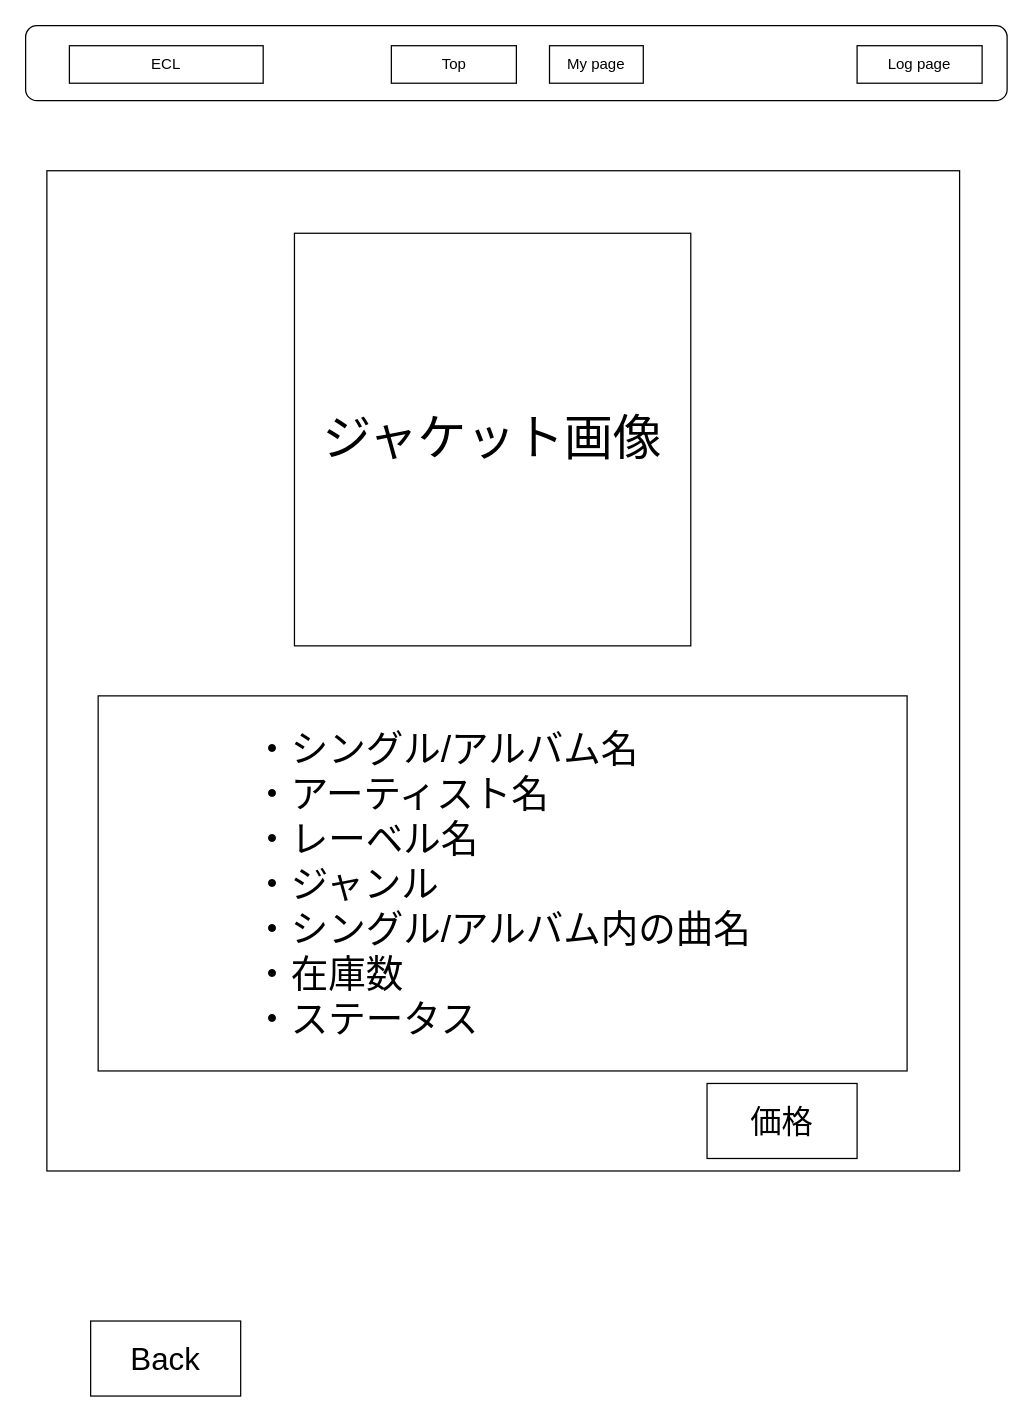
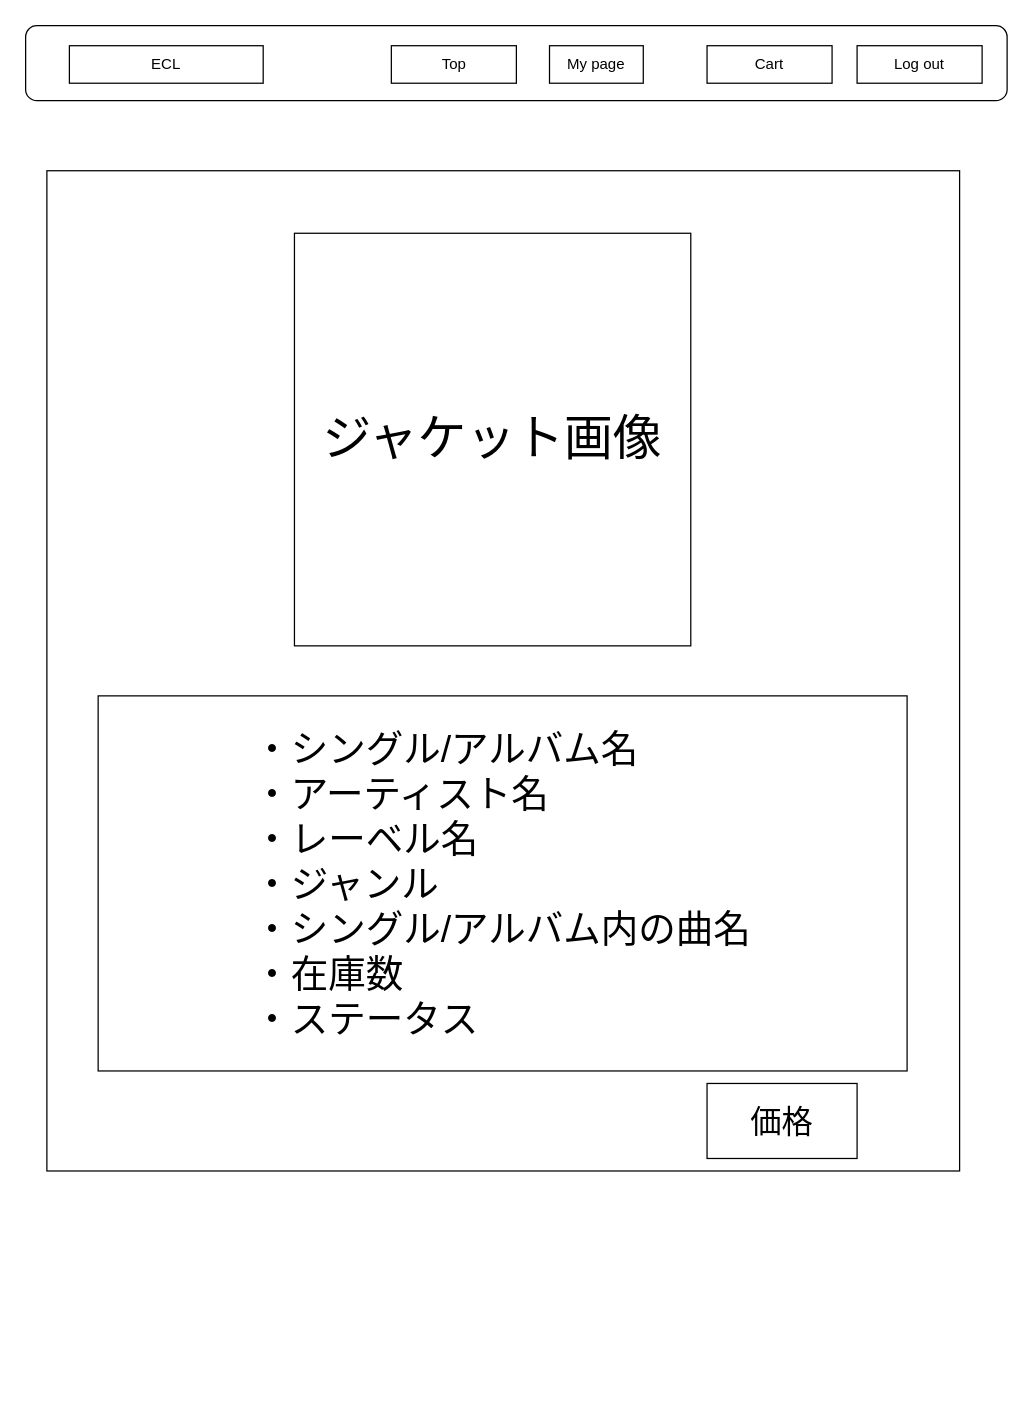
node "Cart": added
node "Log page": label "Log page" -> "Log out"
node "Back": removed
